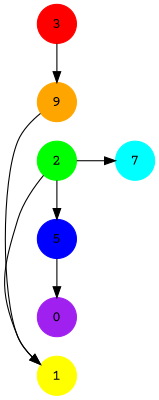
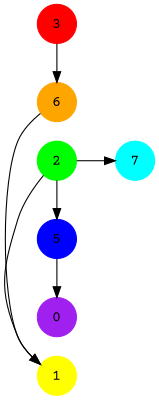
node "9": label "9" -> "6"
